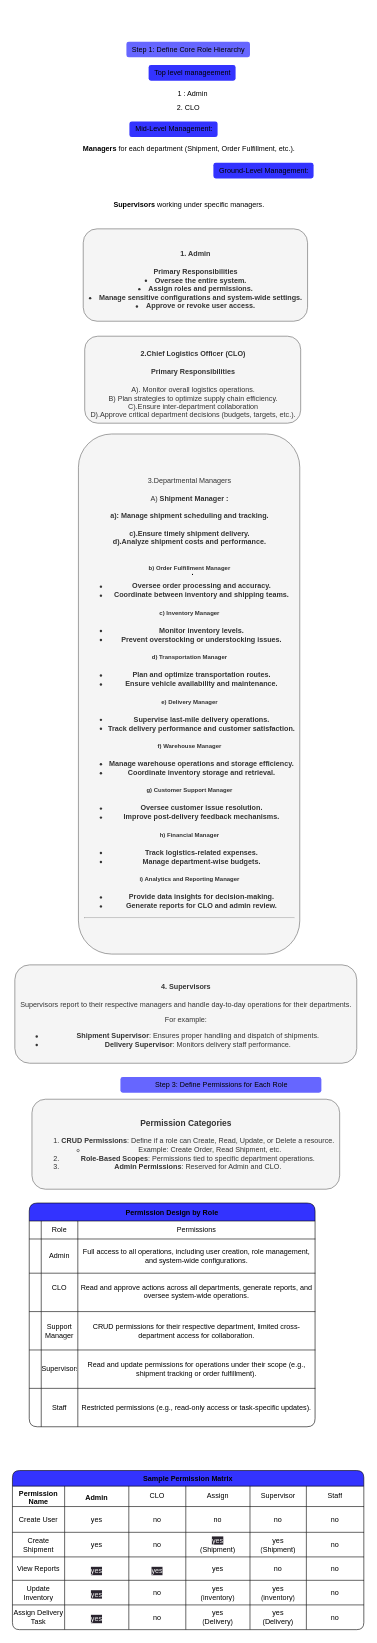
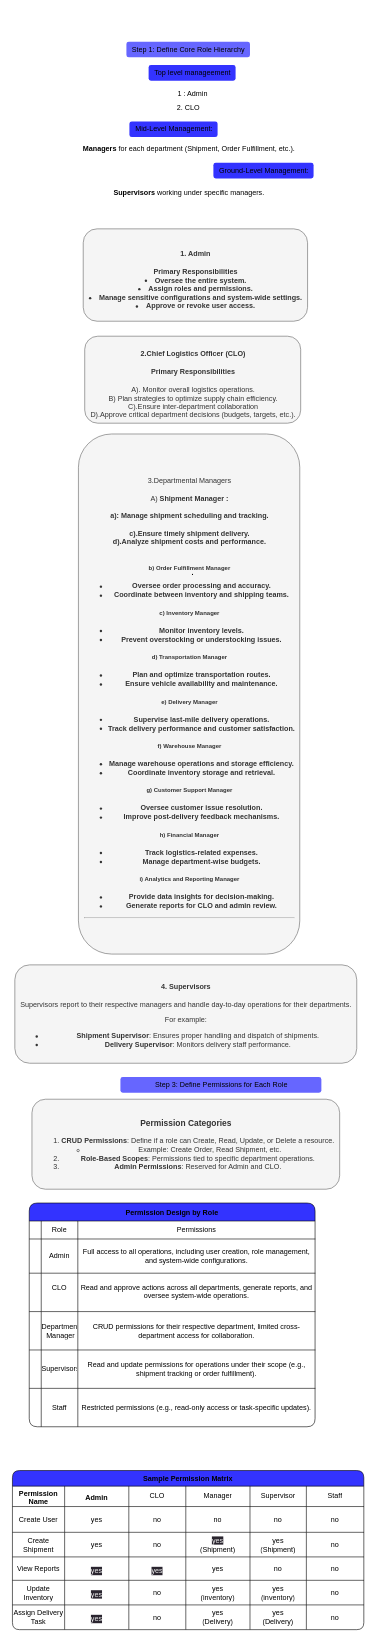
node "Supervisors working under specific managers.": moved (188, 205) -> (188, 193)
node "Support Manager": label "Support Manager" -> "Department Manager"
node "Assign": label "Assign" -> "Manager"
